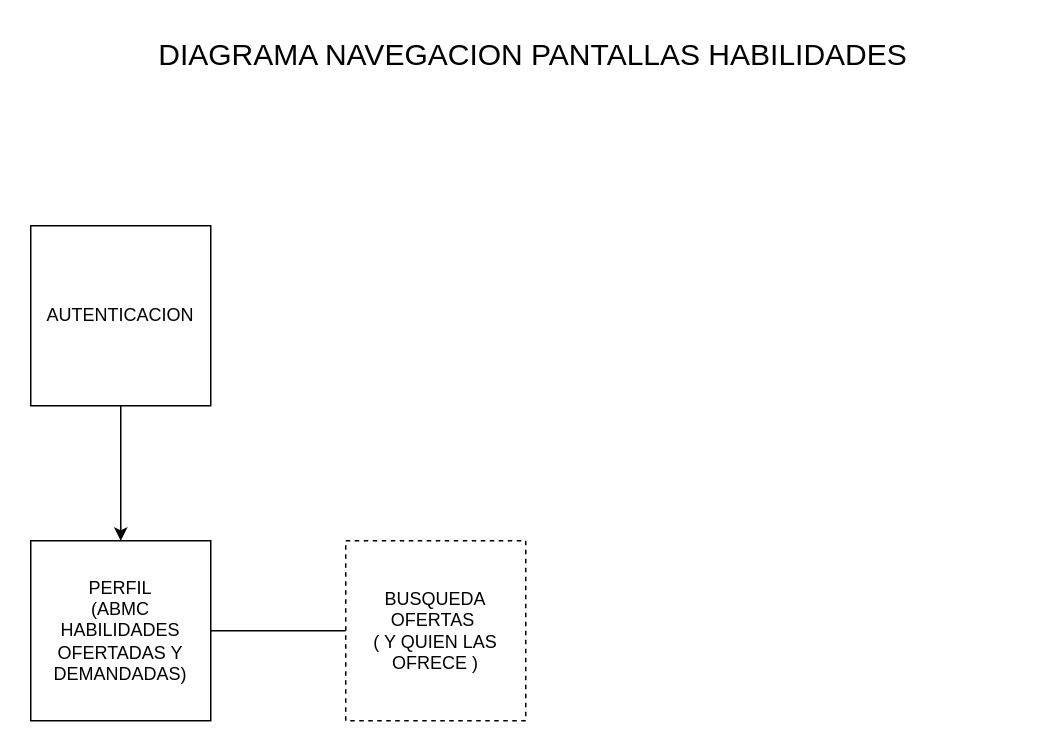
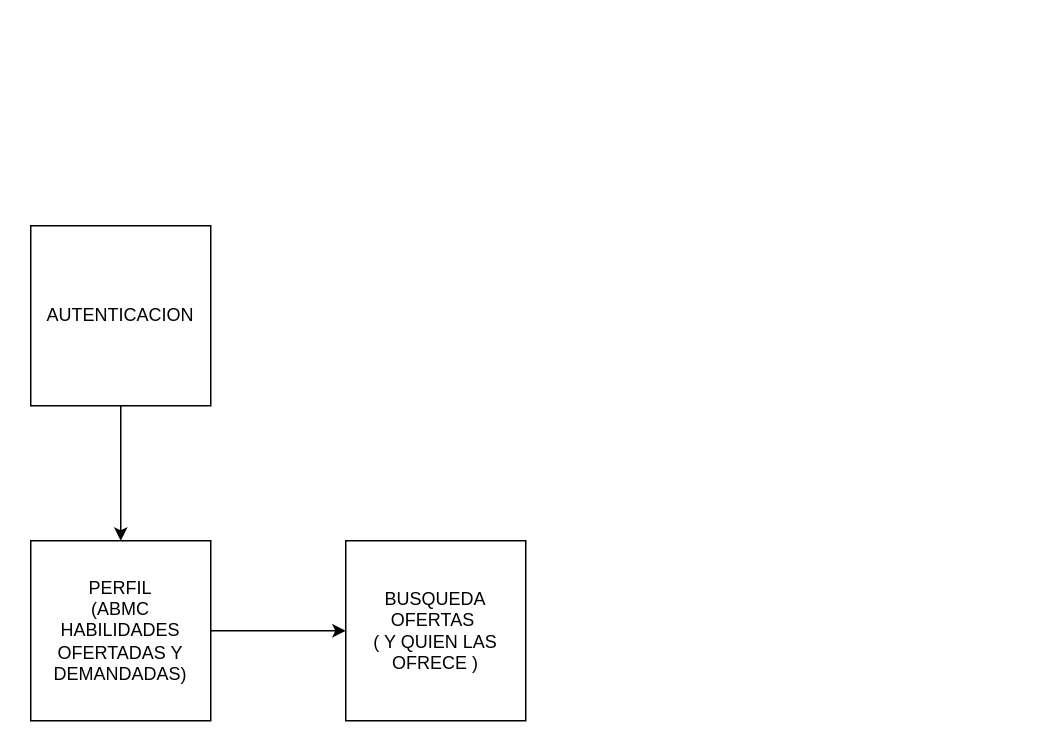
node "DIAGRAMA NAVEGACION PANTALLAS HABILIDADES": removed
edge "PERFIL (ABMC HABILIDADES OFERTADAS Y DEMANDADAS)" -- "BUSQUEDA OFERTAS ( Y QUIEN LAS OFRECE )": arrowhead none -> classic
node "BUSQUEDA OFERTAS ( Y QUIEN LAS OFRECE )": style dashed -> solid
